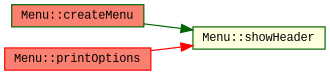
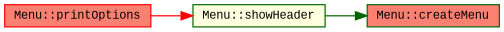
edge "Menu::createMenu" -> "Menu::showHeader": reversed
